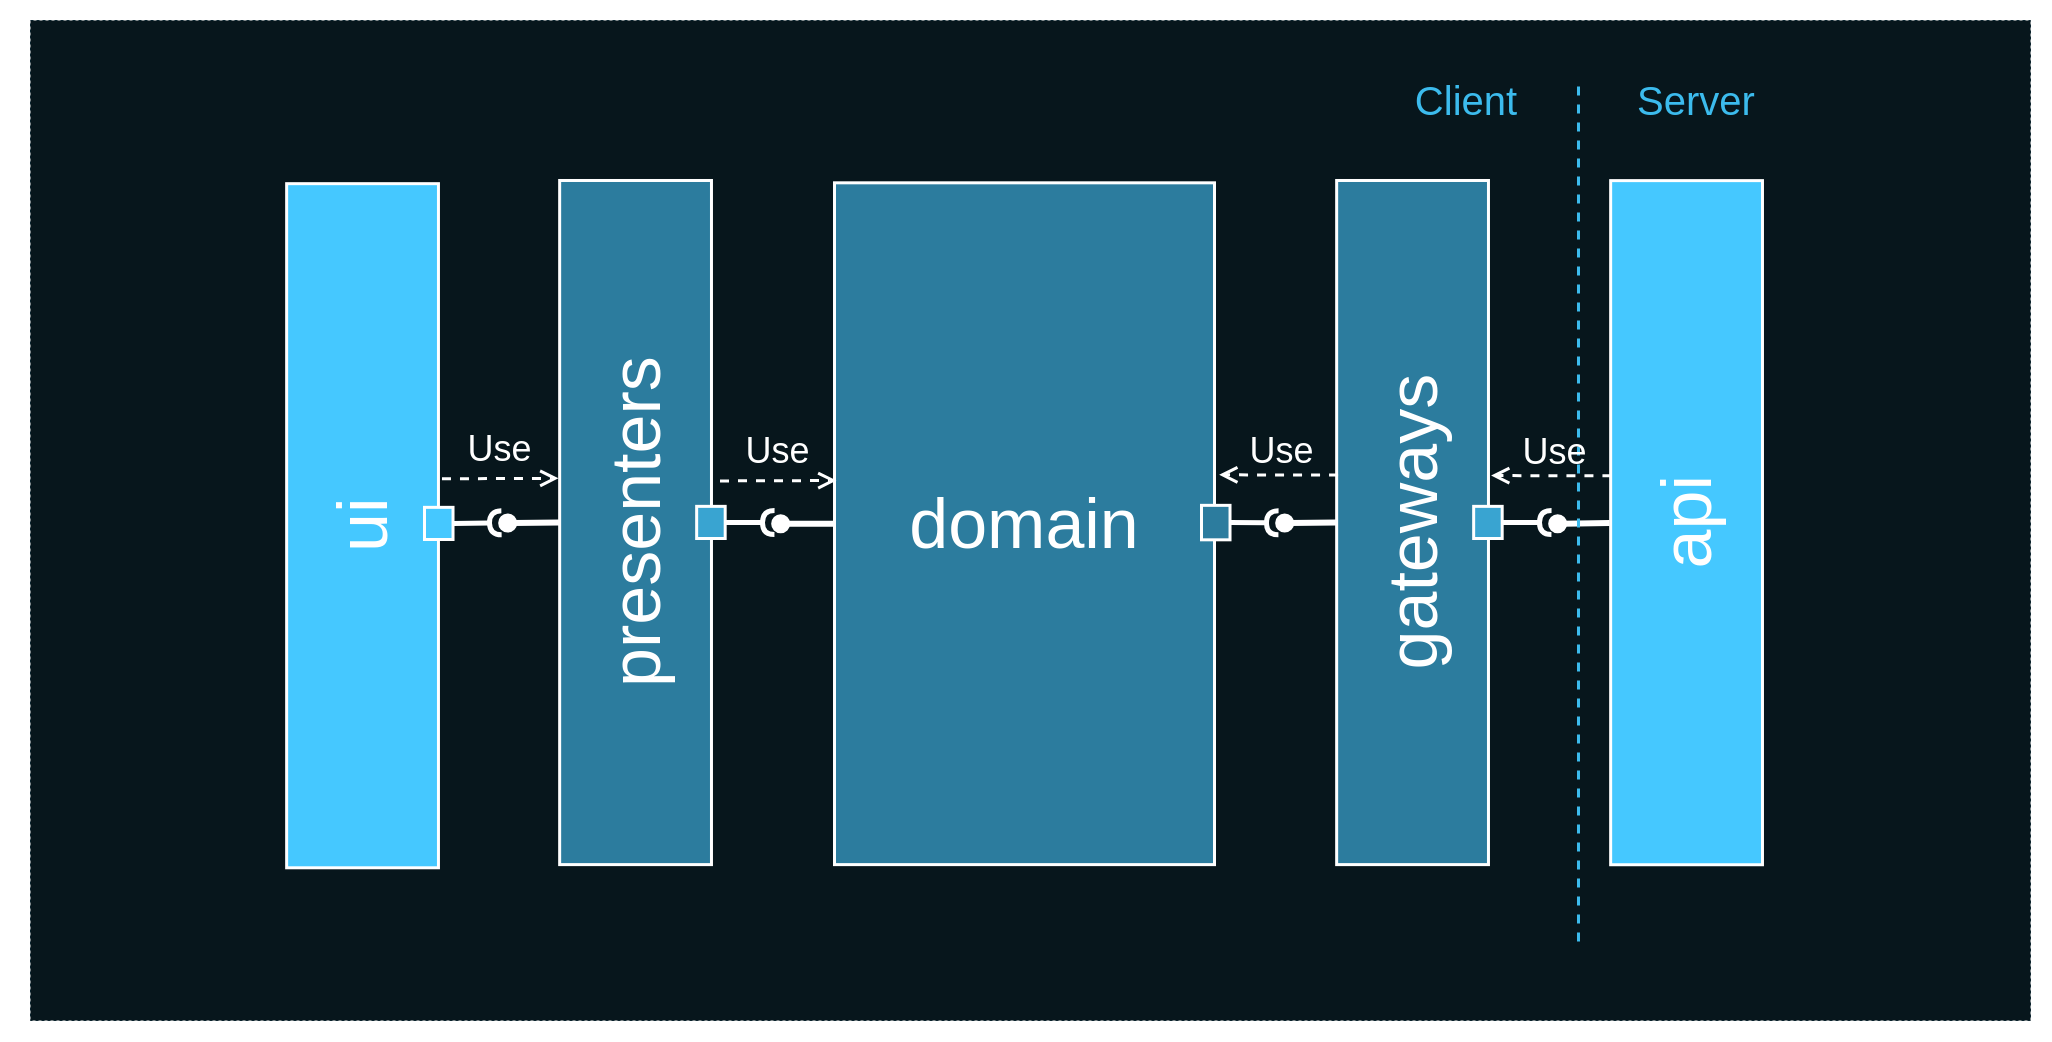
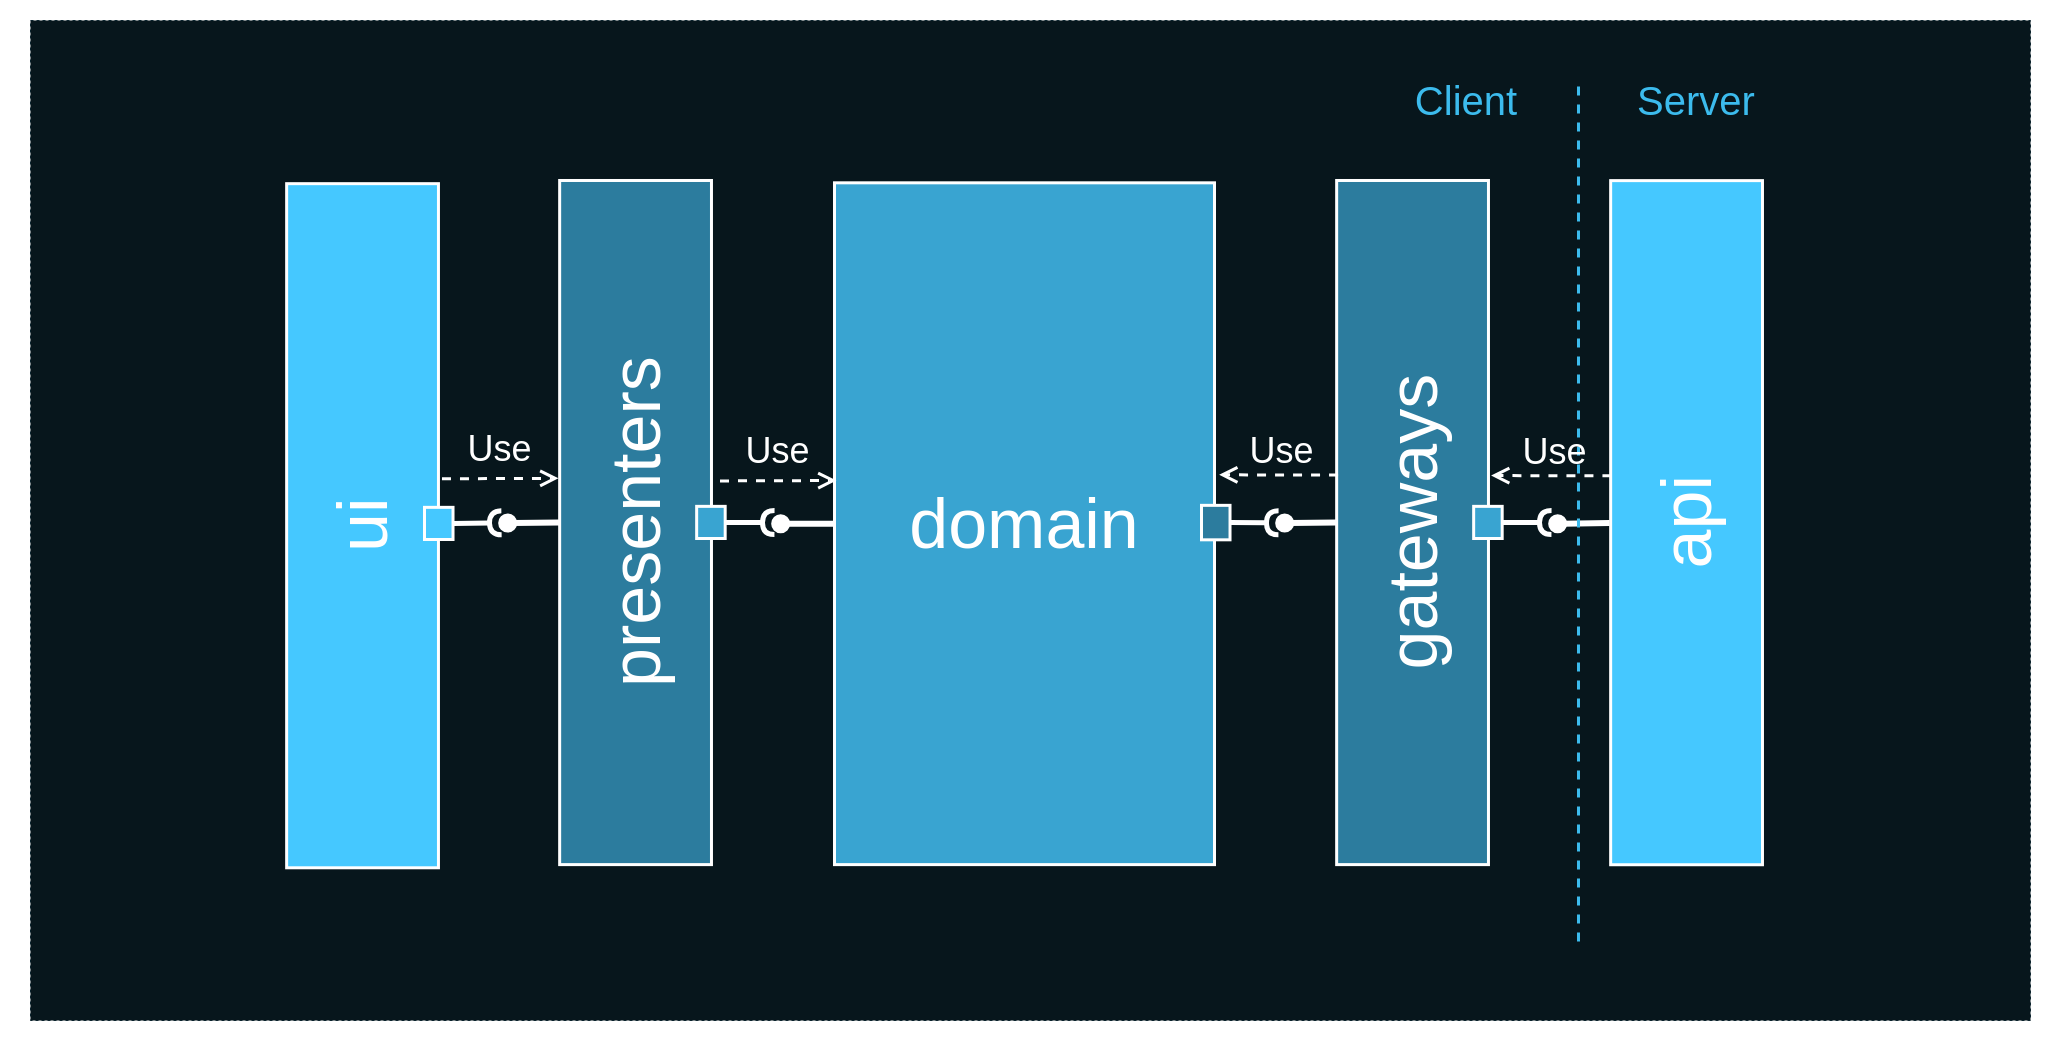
node "domain": fillcolor #2c7c9e -> #39a4d1
